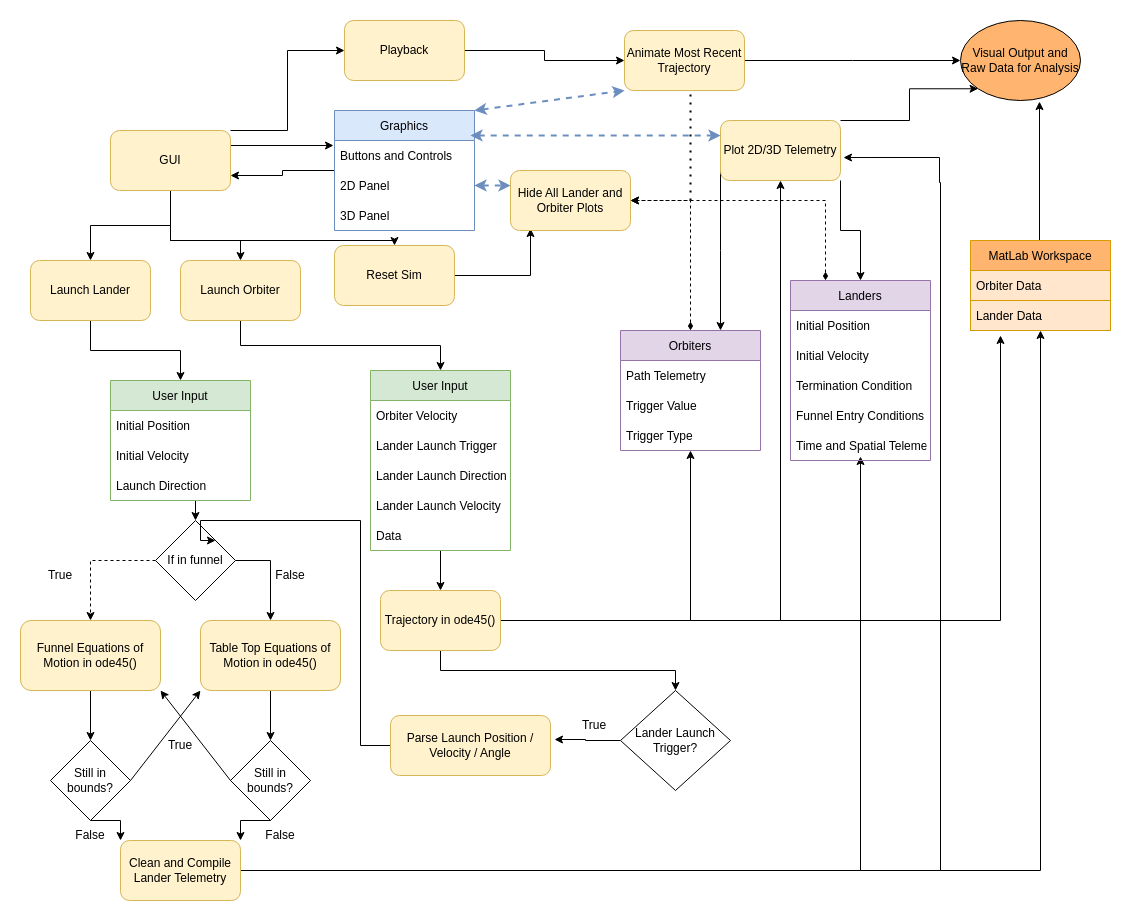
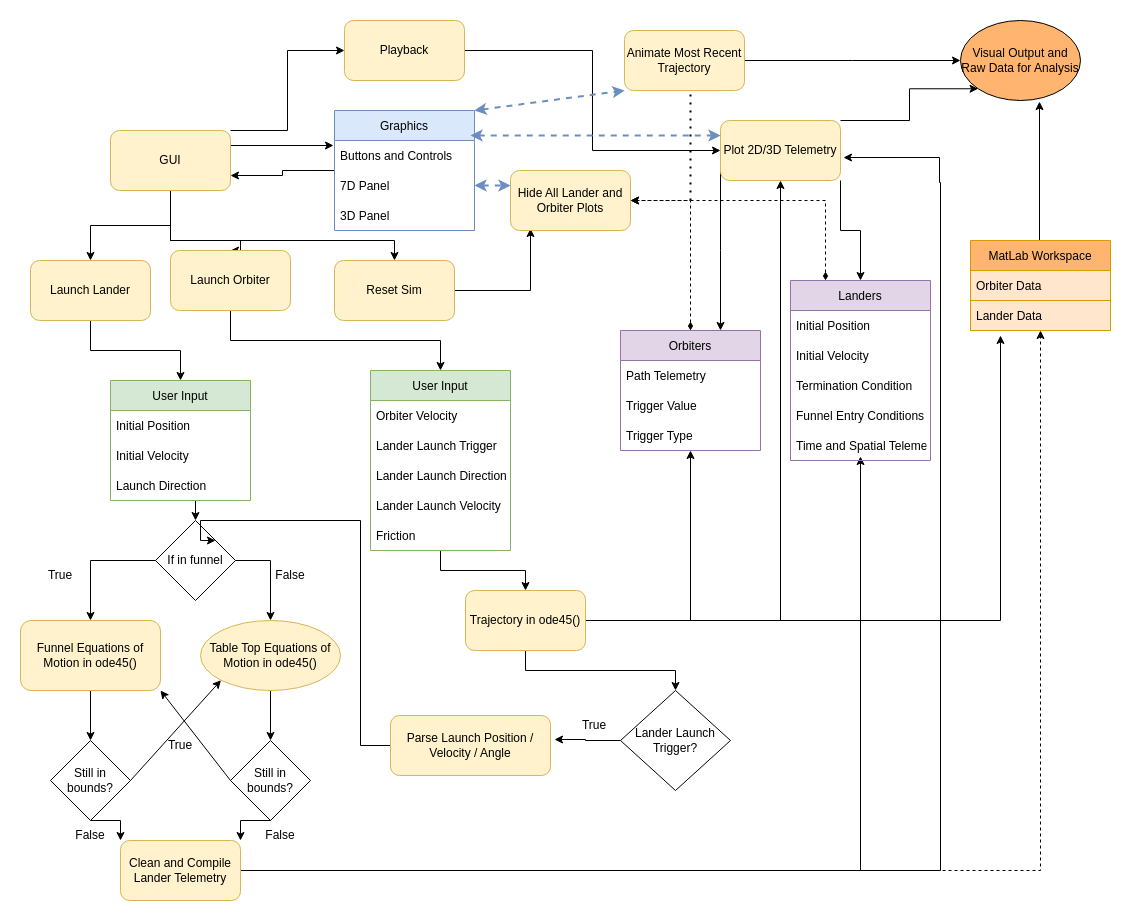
edge "Playback" -> "Animate Most Recent Trajectory": now "Playback" -> "Plot 2D/3D Telemetry"
node "2D Panel": label "2D Panel" -> "7D Panel"
node "Reset Sim": moved (395, 276) -> (395, 291)
node "Launch Orbiter": moved (241, 291) -> (231, 281)
node "Data": label "Data" -> "Friction"
edge "If in funnel" -> "Funnel Equations of Motion in ode45()": style dashed -> solid
node "Trajectory in ode45()": moved (441, 621) -> (526, 621)
edge "Clean and Compile Lander Telemetry" -> "MatLab Workspace": style solid -> dashed
node "Table Top Equations of Motion in ode45()": shape rounded rectangle -> ellipse
